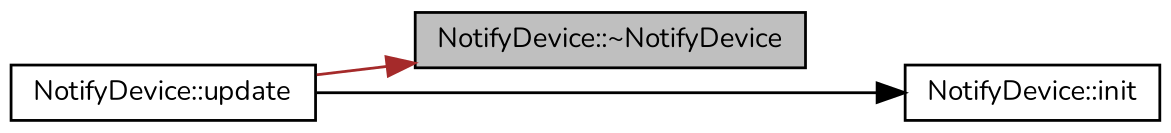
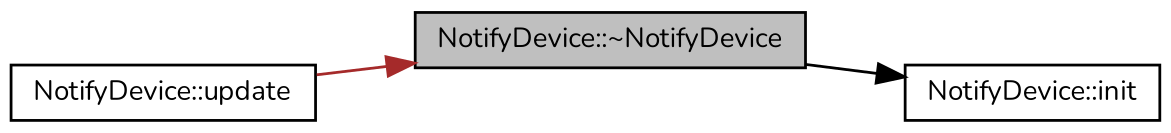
edge "NotifyDevice::update" -> "NotifyDevice::init": now "NotifyDevice::~NotifyDevice" -> "NotifyDevice::init"
